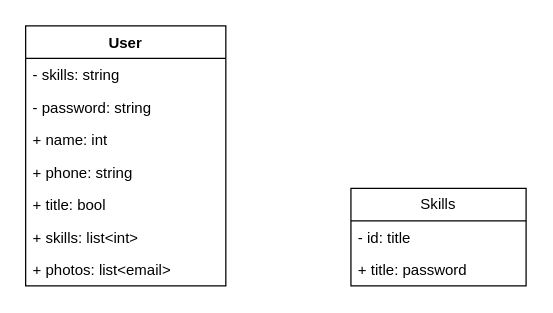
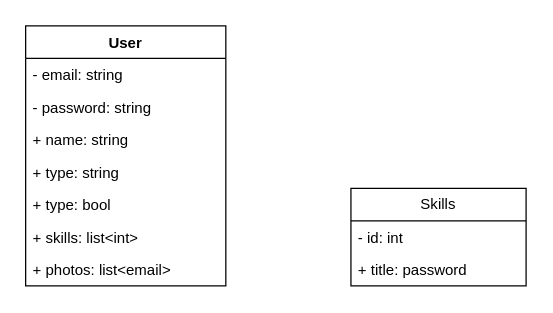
node "- skills: string": label "- skills: string" -> "- email: string"
node "+ name: int": label "+ name: int" -> "+ name: string"
node "+ phone: string": label "+ phone: string" -> "+ type: string"
node "+ title: bool": label "+ title: bool" -> "+ type: bool"
node "- id: title": label "- id: title" -> "- id: int"
